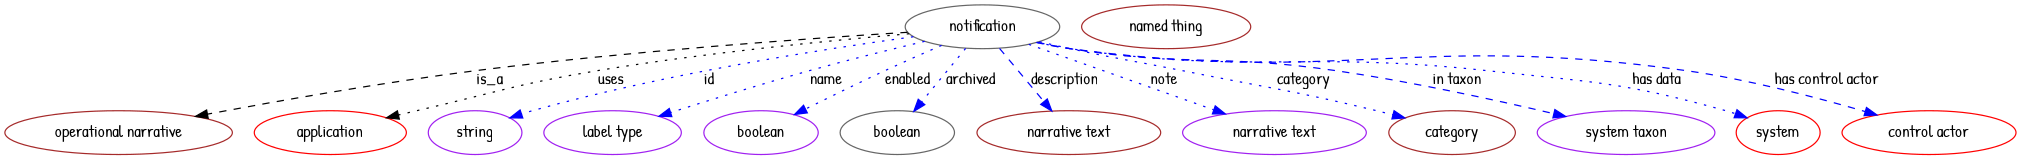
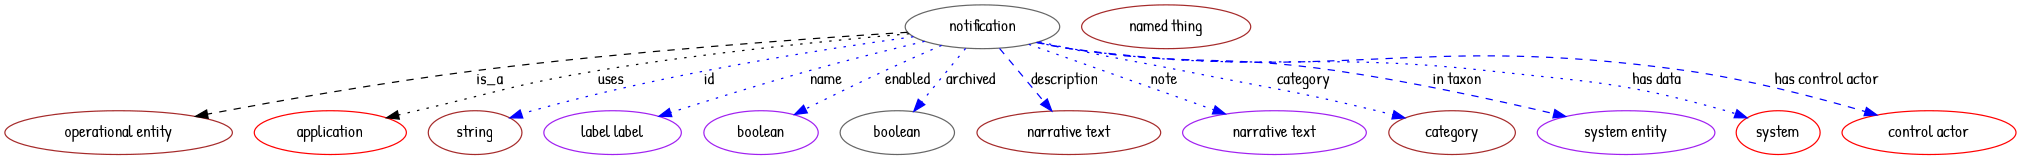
node "operational narrative": label "operational narrative" -> "operational entity"
node "string": color purple -> brown
node "label type": label "label type" -> "label label"
node "system taxon": label "system taxon" -> "system entity"
